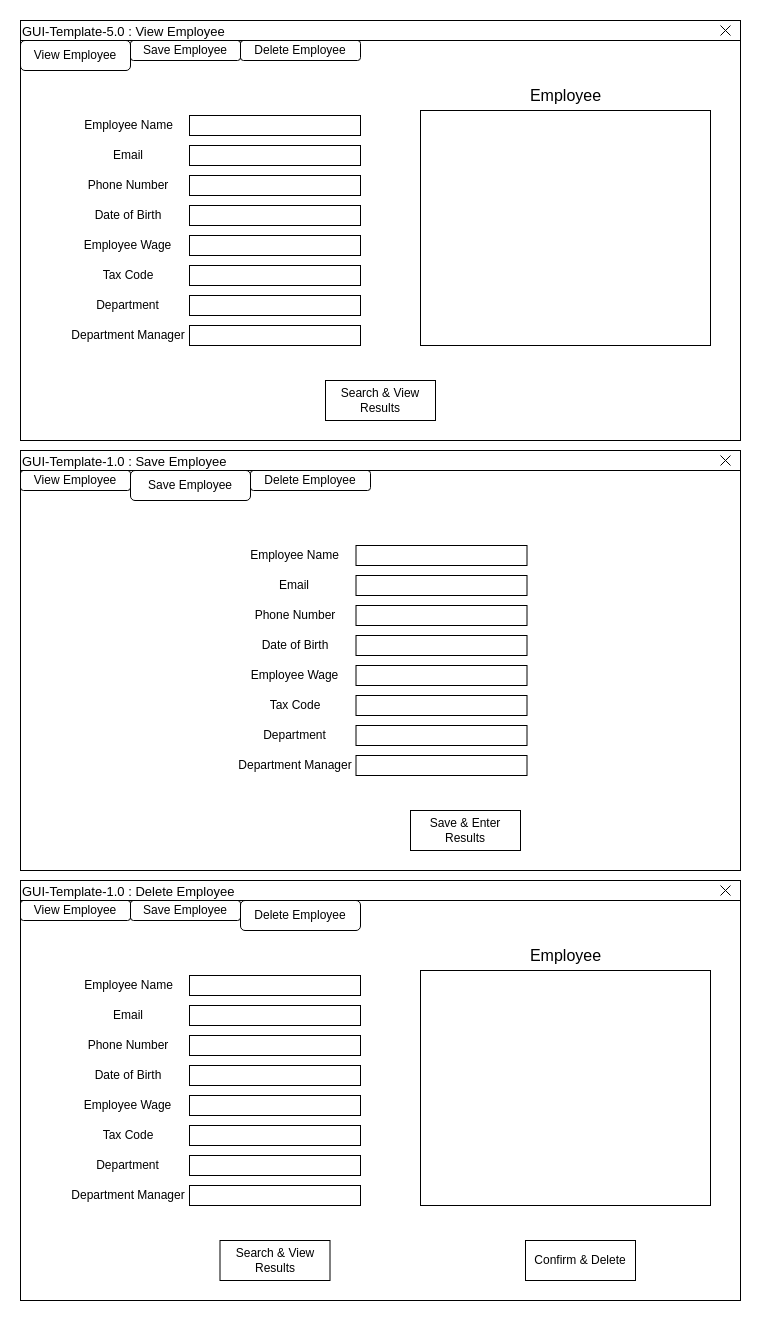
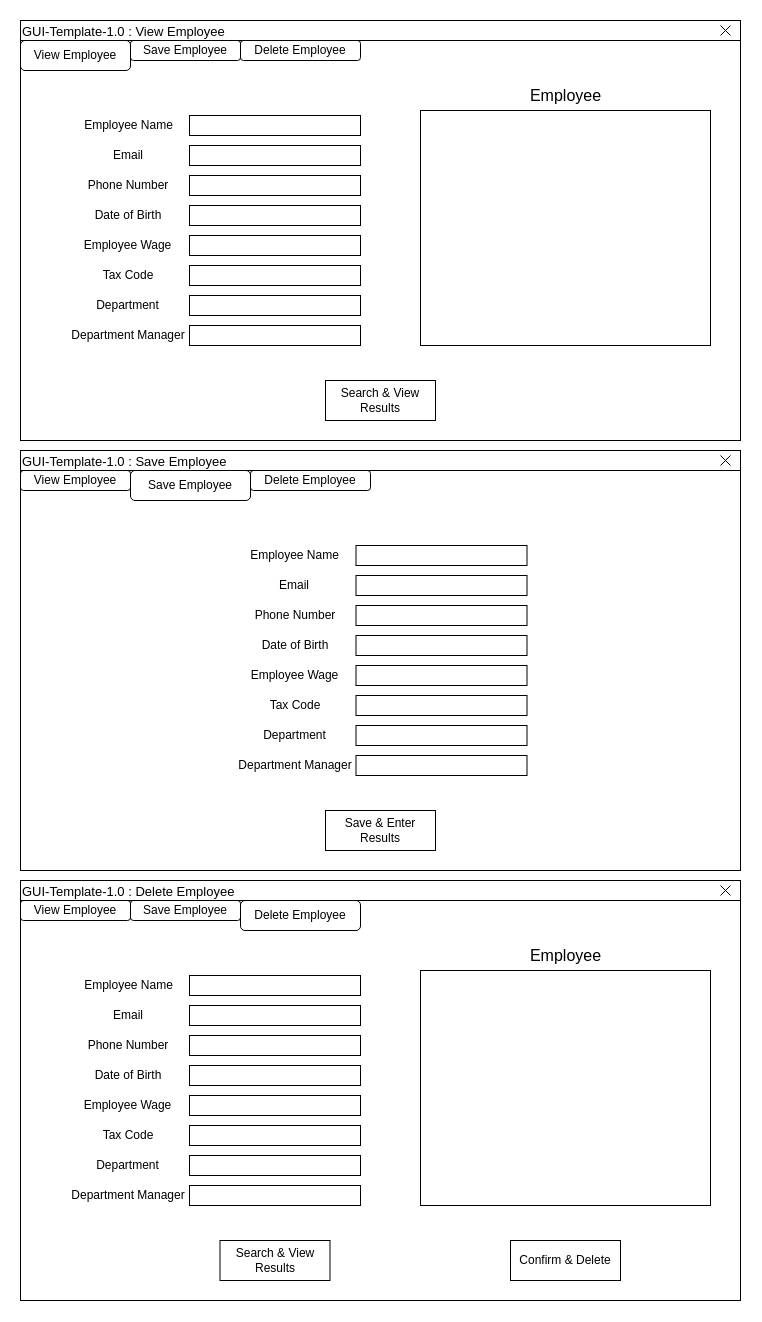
node "GUI-Template-5.0 : View Employee": label "GUI-Template-5.0 : View Employee" -> "GUI-Template-1.0 : View Employee"
node "Save & Enter Results": moved (466, 831) -> (381, 831)
node "Confirm & Delete": moved (581, 1261) -> (566, 1261)
